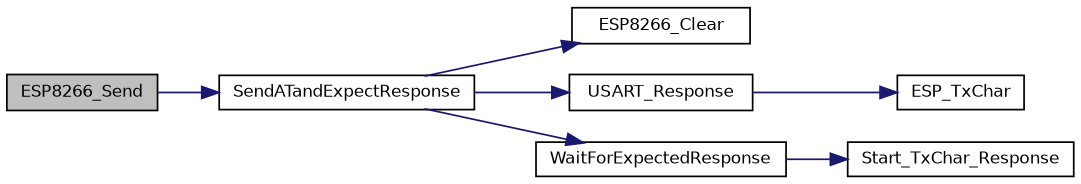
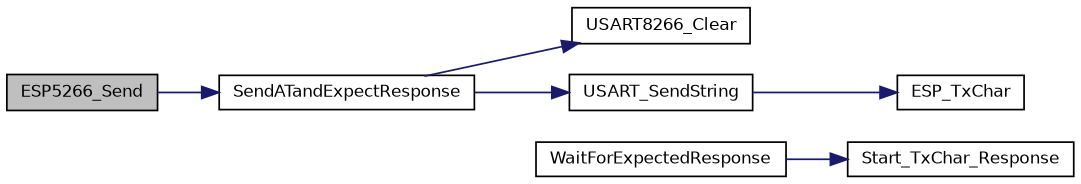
node "ESP8266_Clear": label "ESP8266_Clear" -> "USART8266_Clear"
node "ESP8266_Send": label "ESP8266_Send" -> "ESP5266_Send"
node "USART_Response": label "USART_Response" -> "USART_SendString"
edge "SendATandExpectResponse" -> "WaitForExpectedResponse": removed
